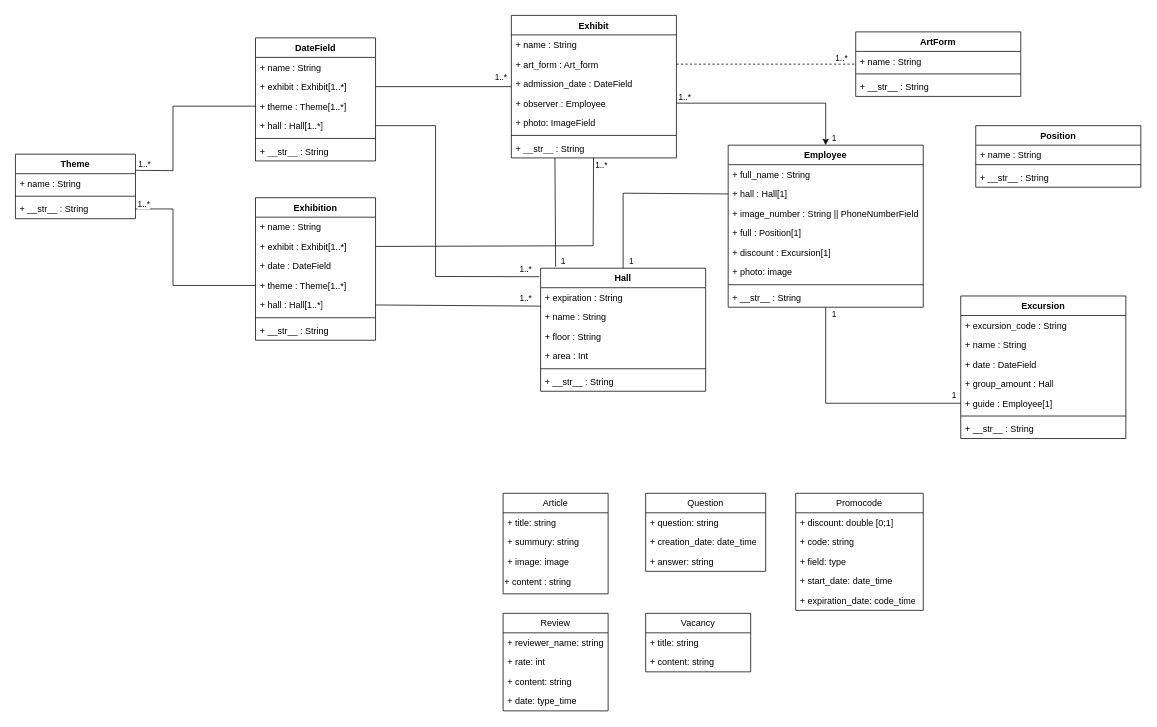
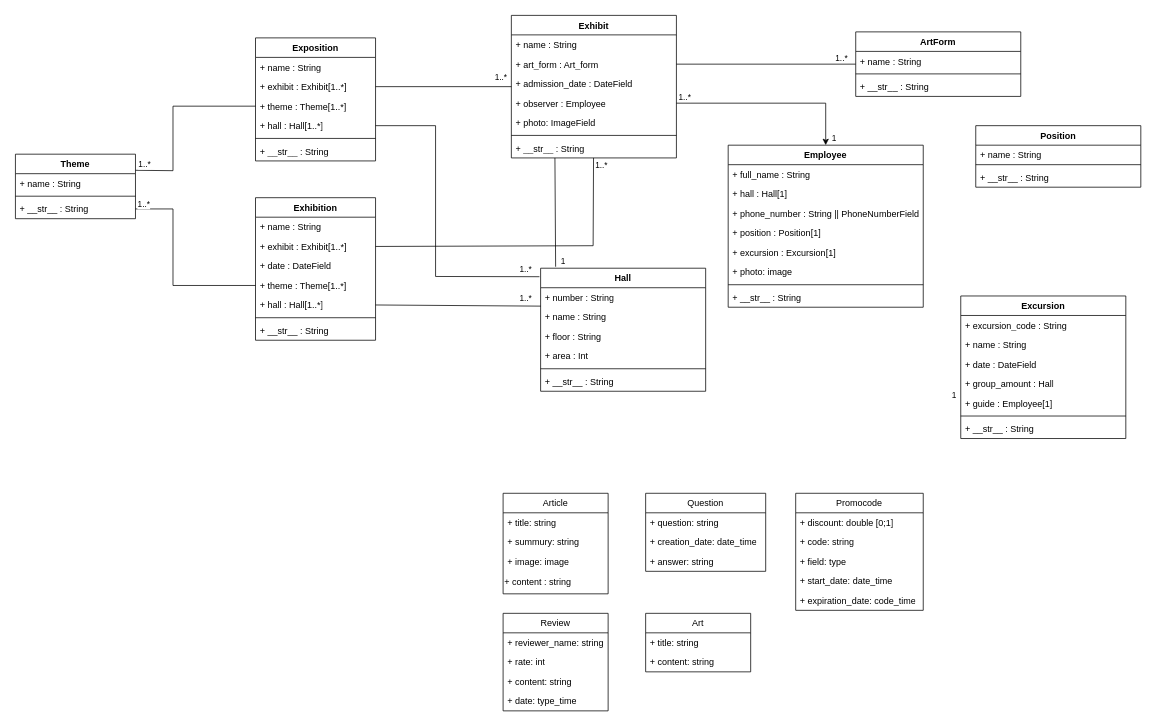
node "DateField": label "DateField" -> "Exposition"
edge "+ art_form : Art_form" -- "ArtForm": style dashed -> solid
edge "+ hall : Hall[1]" -- "Hall": removed, label "1"
node "+ image_number : String || PhoneNumberField": label "+ image_number : String || PhoneNumberField" -> "+ phone_number : String || PhoneNumberField"
node "+ full : Position[1]": label "+ full : Position[1]" -> "+ position : Position[1]"
node "+ discount : Excursion[1]": label "+ discount : Excursion[1]" -> "+ excursion : Excursion[1]"
node "+ expiration : String": label "+ expiration : String" -> "+ number : String"
edge "Employee" -- "+ guide : Employee[1]": removed, label "1"
node "Vacancy": label "Vacancy" -> "Art"
